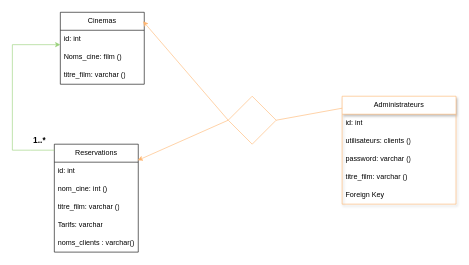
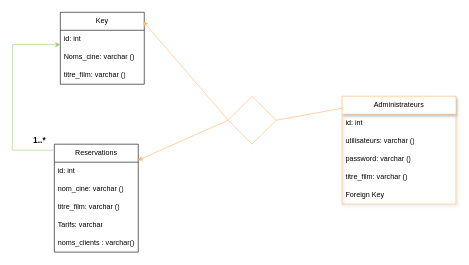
node "Cinemas": label "Cinemas" -> "Key"
node "Noms_cine: film ()": label "Noms_cine: film ()" -> "Noms_cine: varchar ()"
node "utilisateurs: clients ()": label "utilisateurs: clients ()" -> "utilisateurs: varchar ()"
node "nom_cine: int ()": label "nom_cine: int ()" -> "nom_cine: varchar ()"
